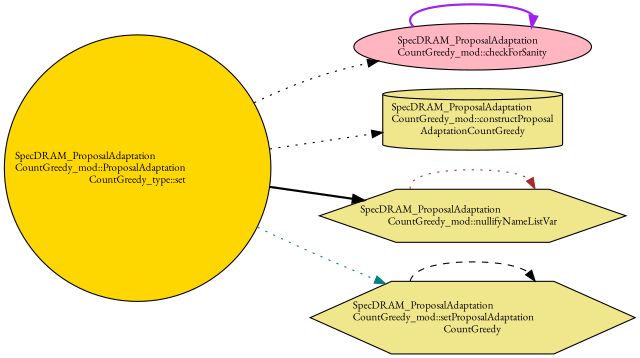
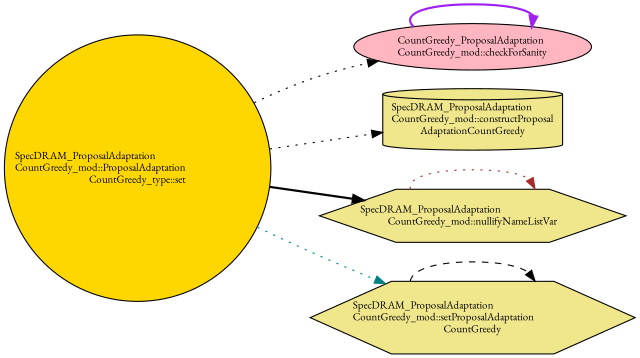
node "SpecDRAM_ProposalAdaptation CountGreedy_mod::checkForSanity": label "SpecDRAM_ProposalAdaptation CountGreedy_mod::checkForSanity" -> "CountGreedy_ProposalAdaptation CountGreedy_mod::checkForSanity"
